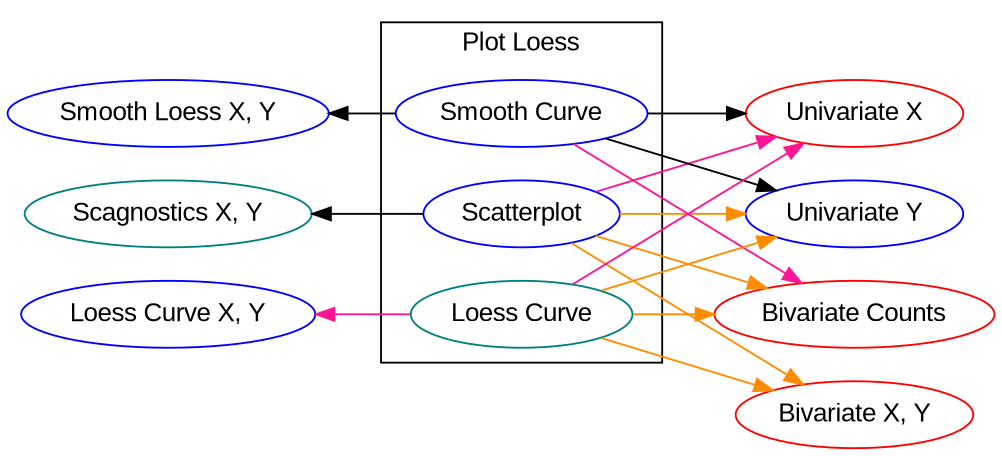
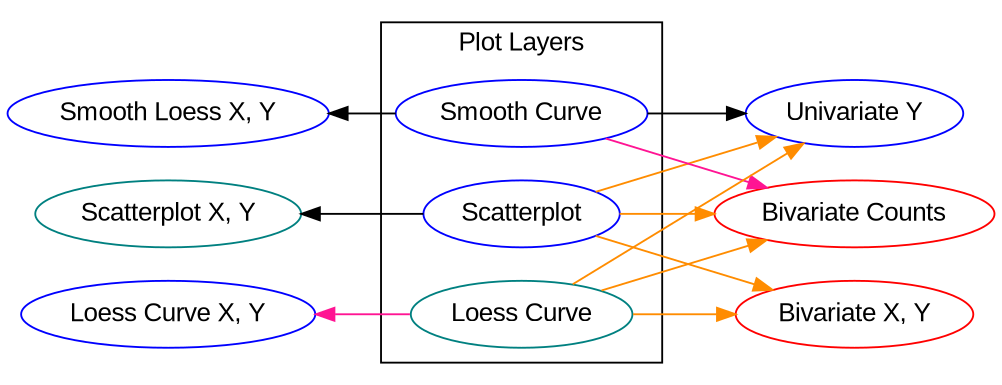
cluster "Plot Loess": label "Plot Loess" -> "Plot Layers"
node "Univariate X": removed
node "Scagnostics X, Y": label "Scagnostics X, Y" -> "Scatterplot X, Y"
